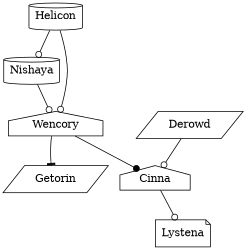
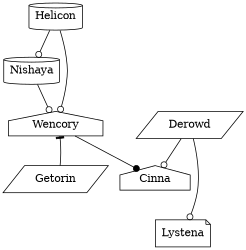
edge "Wencory" -> "Getorin": reversed
edge "Cinna" -> "Lystena": now "Derowd" -> "Lystena"
